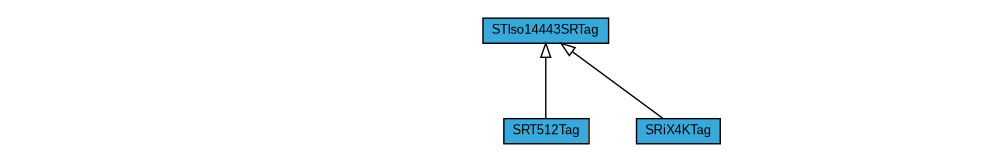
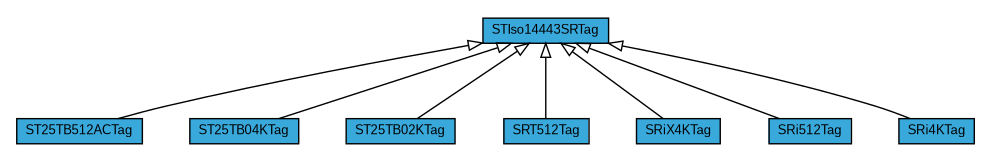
node "ST25TB512ACTag": added
node "ST25TB04KTag": added
node "ST25TB02KTag": added
node "SRi512Tag": added
node "SRi4KTag": added
